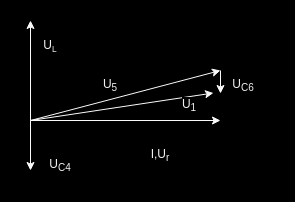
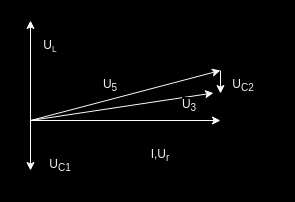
node "UC6": label "UC6" -> "UC2"
node "U1": label "U1" -> "U3"
node "UC4": label "UC4" -> "UC1"
